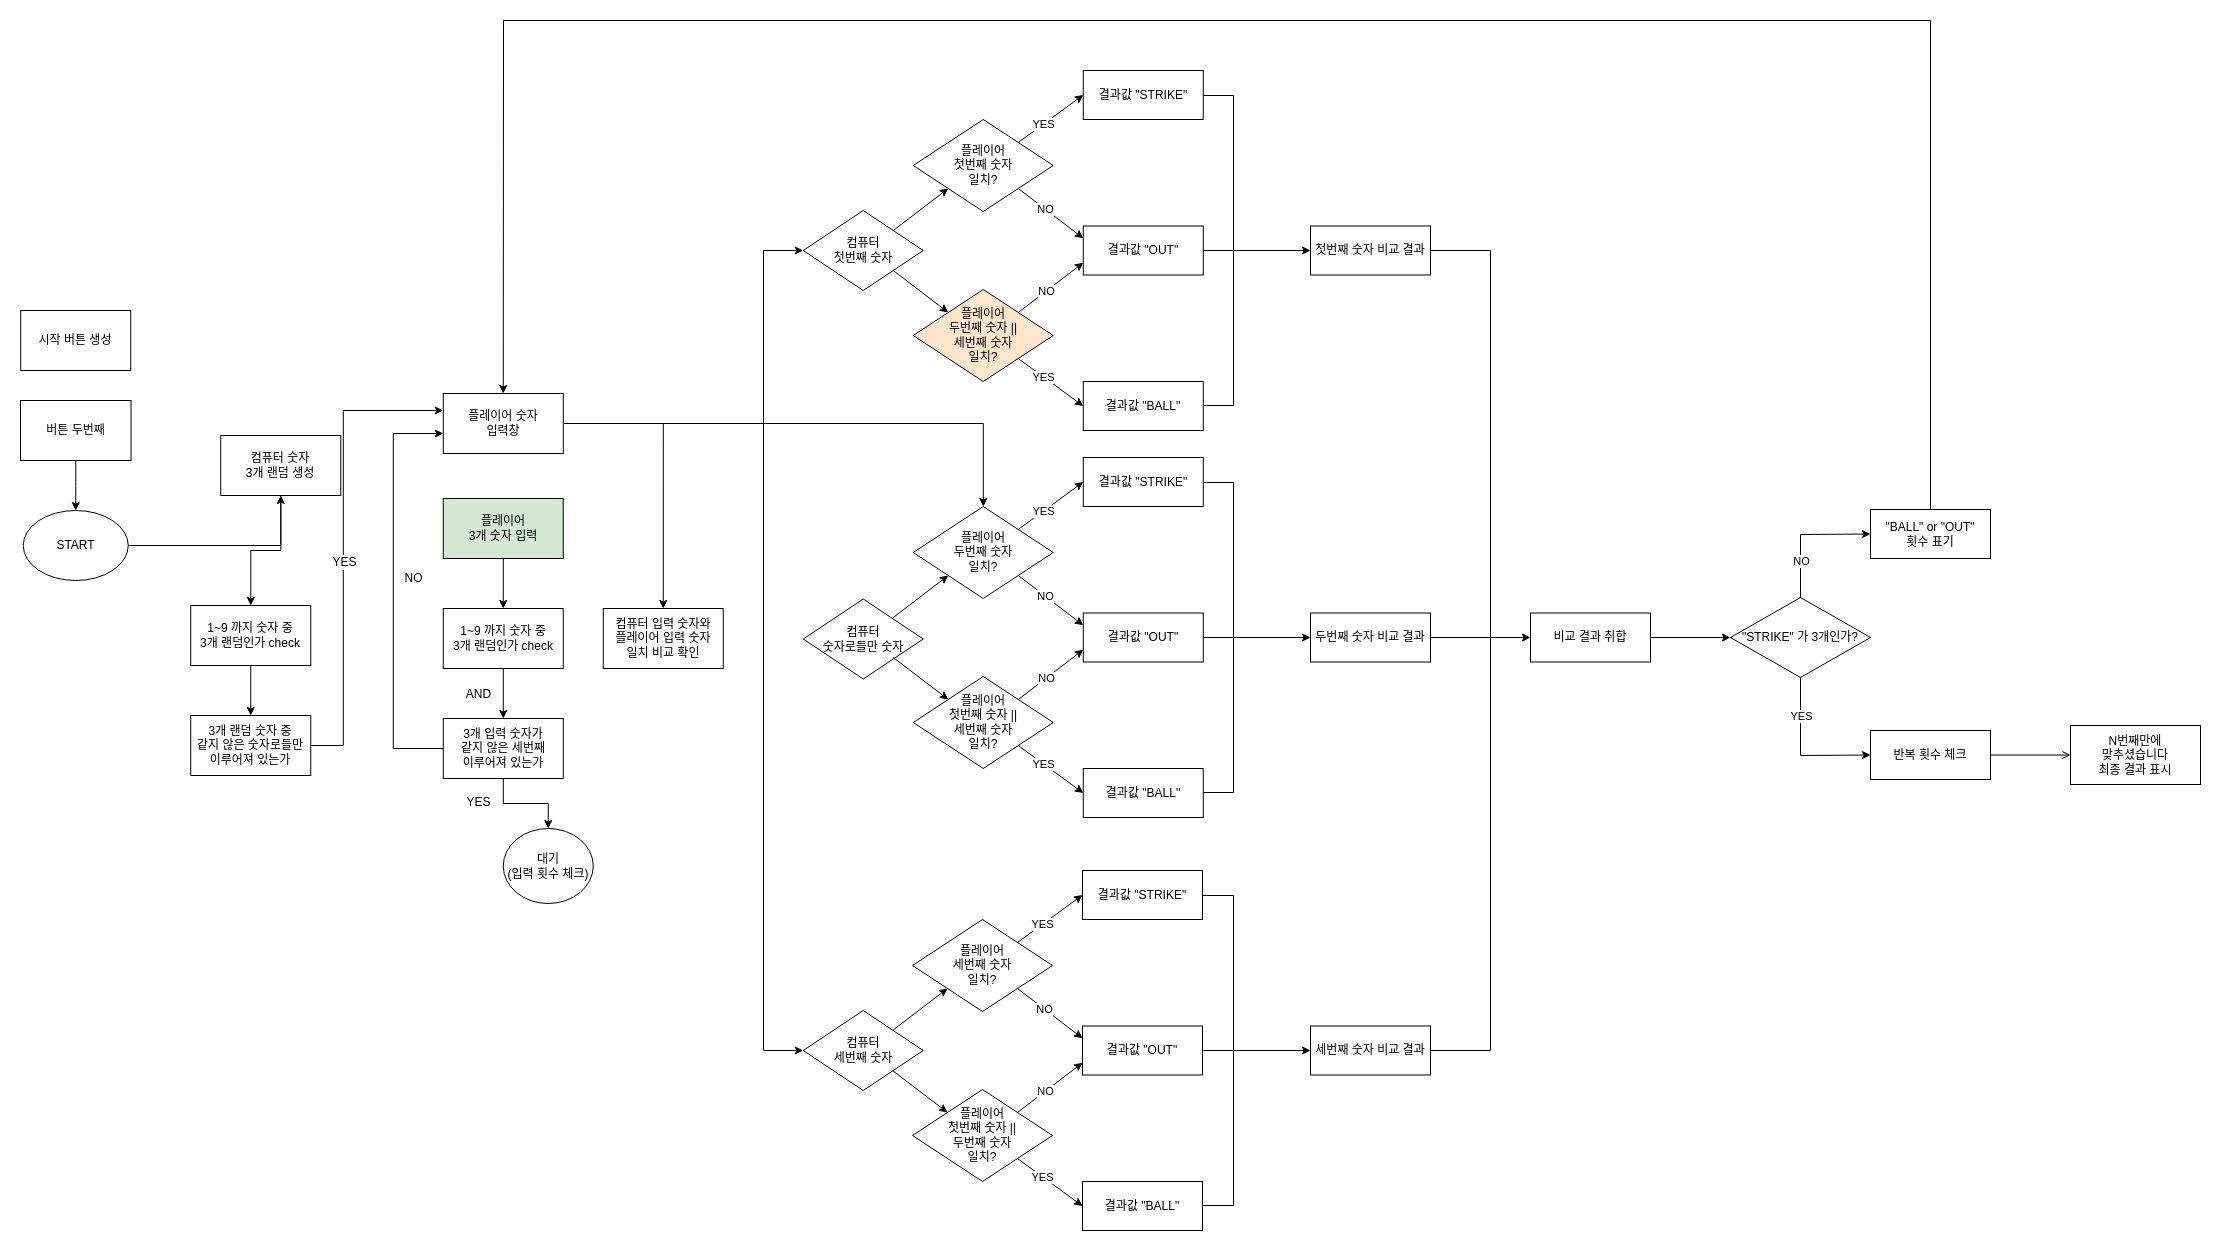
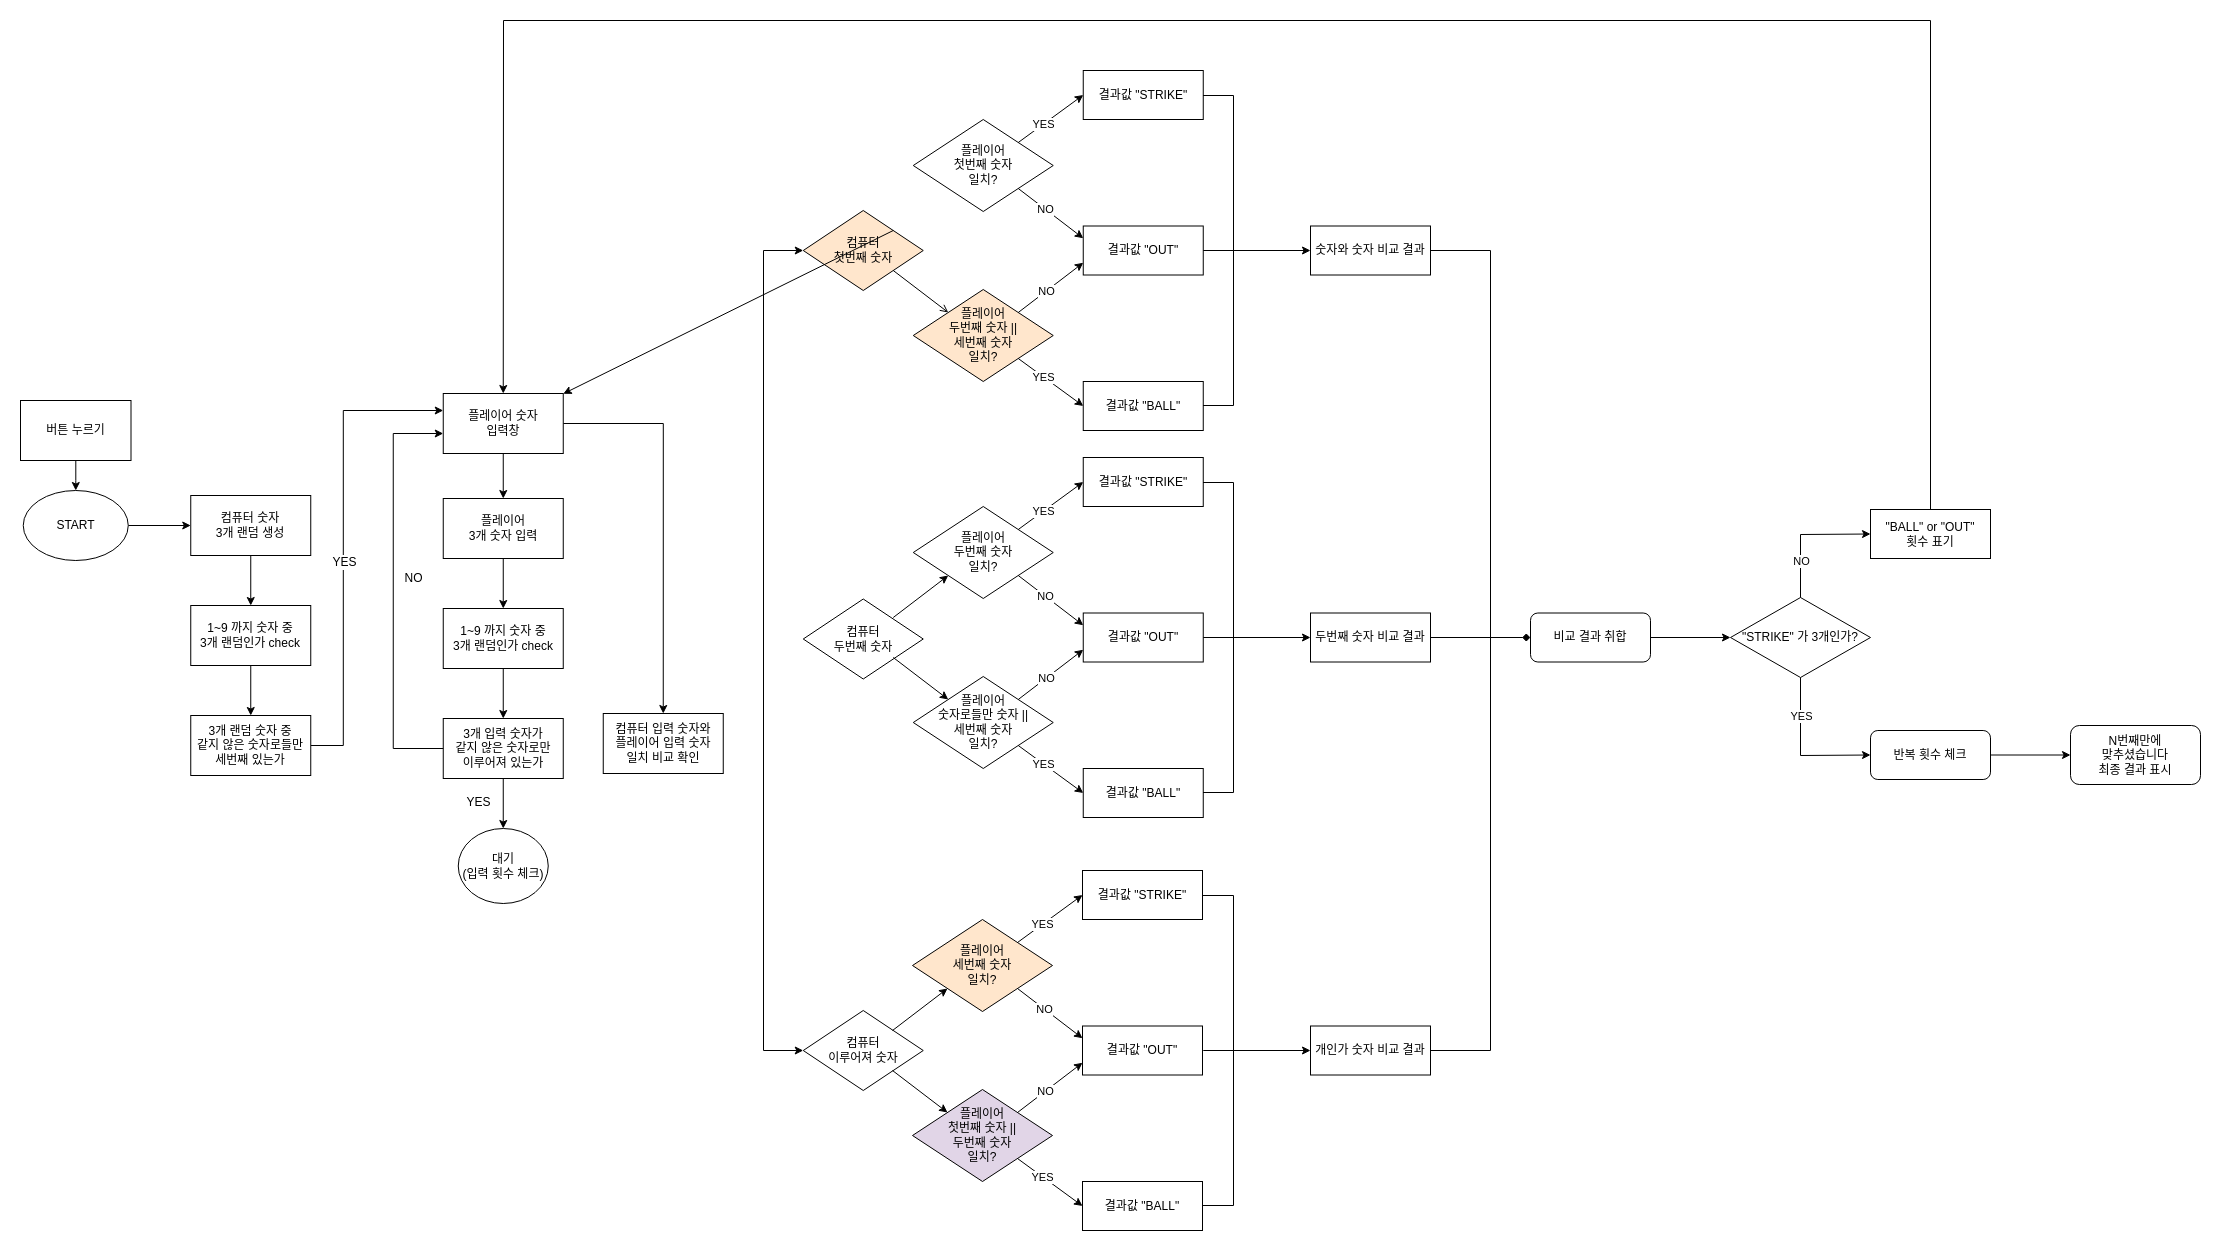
edge "컴퓨터 첫번째 숫자" -> "플레이어 첫번째 숫자 일치?": now "컴퓨터 첫번째 숫자" -> "플레이어 숫자 입력창"
node "컴퓨터 첫번째 숫자": fillcolor #ffffff -> #ffe6cc
node "첫번째 숫자 비교 결과": label "첫번째 숫자 비교 결과" -> "숫자와 숫자 비교 결과"
edge "컴퓨터 첫번째 숫자" -> "플레이어 두번째 숫자 || 세번째 숫자 일치?": arrowhead classic -> open
node "시작 버튼 생성": removed
edge "플레이어 숫자 입력창" -> "플레이어 두번째 숫자 일치?": now "플레이어 숫자 입력창" -> "플레이어 3개 숫자 입력"
node "버튼 두번째": label "버튼 두번째" -> "버튼 누르기"
node "컴퓨터 숫자 3개 랜덤 생성": moved (281, 466) -> (251, 526)
node "플레이어 3개 숫자 입력": fillcolor #d5e8d4 -> #ffffff
node "START": moved (76, 546) -> (76, 526)
edge "두번째 숫자 비교 결과" -> "비교 결과 취합": arrowhead classic -> diamond
node "비교 결과 취합": shape rectangle -> rounded rectangle
node "컴퓨터 입력 숫자와 플레이어 입력 숫자 일치 비교 확인": moved (663, 639) -> (663, 744)
node "컴퓨터 숫자로들만 숫자": label "컴퓨터 숫자로들만 숫자" -> "컴퓨터 두번째 숫자"
node "AND": removed
node "플레이어 첫번째 숫자 || 세번째 숫자 일치?": label "플레이어 첫번째 숫자 || 세번째 숫자 일치?" -> "플레이어 숫자로들만 숫자 || 세번째 숫자 일치?"
node "3개 랜덤 숫자 중 같지 않은 숫자로들만 이루어져 있는가": label "3개 랜덤 숫자 중 같지 않은 숫자로들만 이루어져 있는가" -> "3개 랜덤 숫자 중 같지 않은 숫자로들만 세번째 있는가"
node "3개 입력 숫자가 같지 않은 세번째 이루어져 있는가": label "3개 입력 숫자가 같지 않은 세번째 이루어져 있는가" -> "3개 입력 숫자가 같지 않은 숫자로만 이루어져 있는가"
node "반복 횟수 체크": shape rectangle -> rounded rectangle
edge "반복 횟수 체크" -> "N번째만에 맞추셨습니다 최종 결과 표시": arrowhead open -> classic
node "N번째만에 맞추셨습니다 최종 결과 표시": shape rectangle -> rounded rectangle
node "대기 (입력 횟수 체크)": moved (548, 866) -> (503, 866)
node "플레이어 세번째 숫자 일치?": fillcolor #ffffff -> #ffe6cc
node "컴퓨터 세번째 숫자": label "컴퓨터 세번째 숫자" -> "컴퓨터 이루어져 숫자"
node "세번째 숫자 비교 결과": label "세번째 숫자 비교 결과" -> "개인가 숫자 비교 결과"
node "플레이어 첫번째 숫자 || 두번째 숫자 일치?": fillcolor #ffffff -> #e1d5e7
